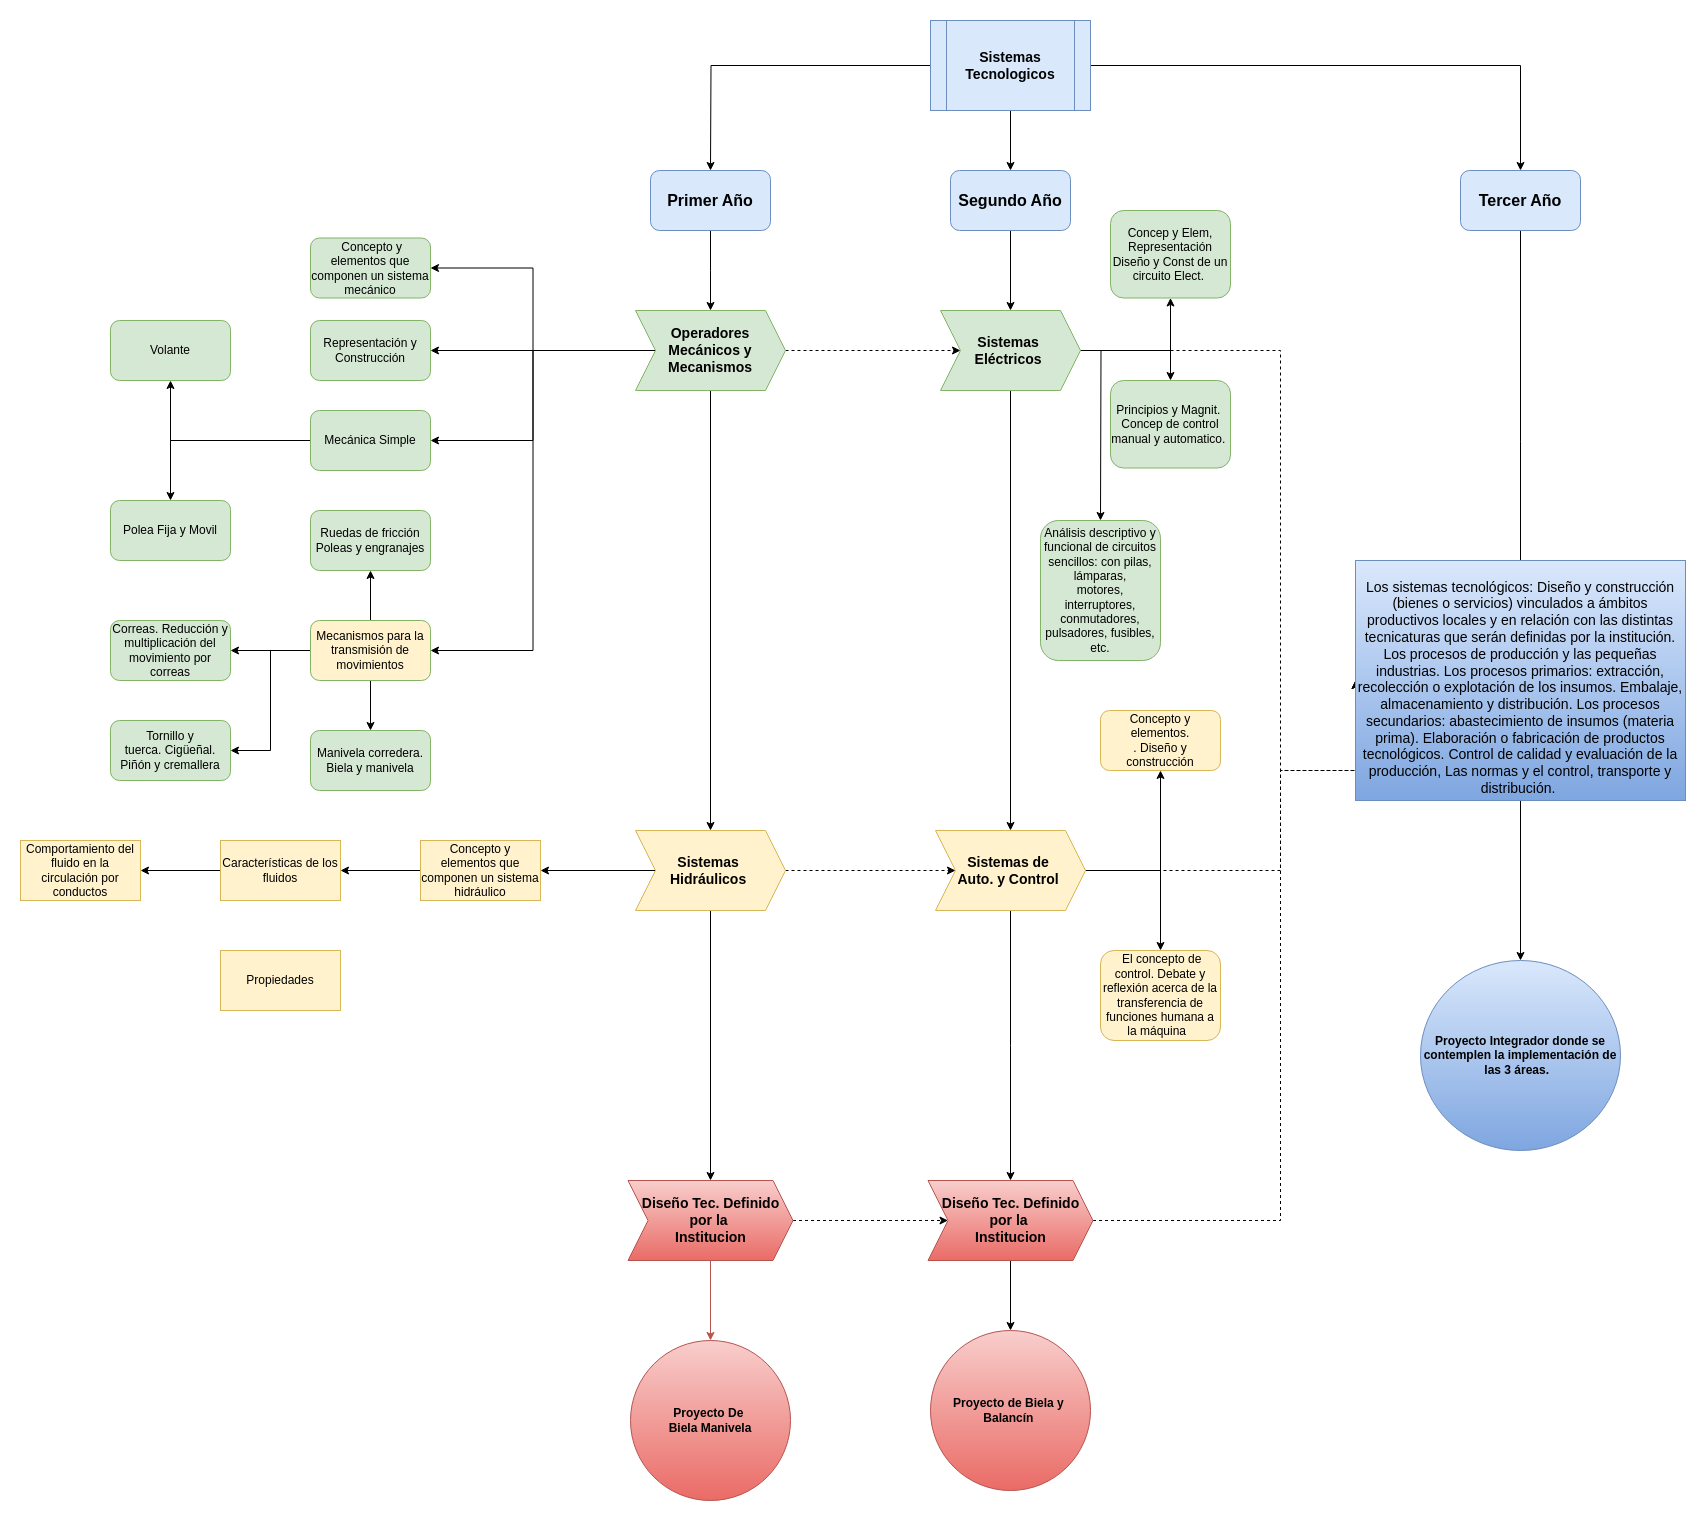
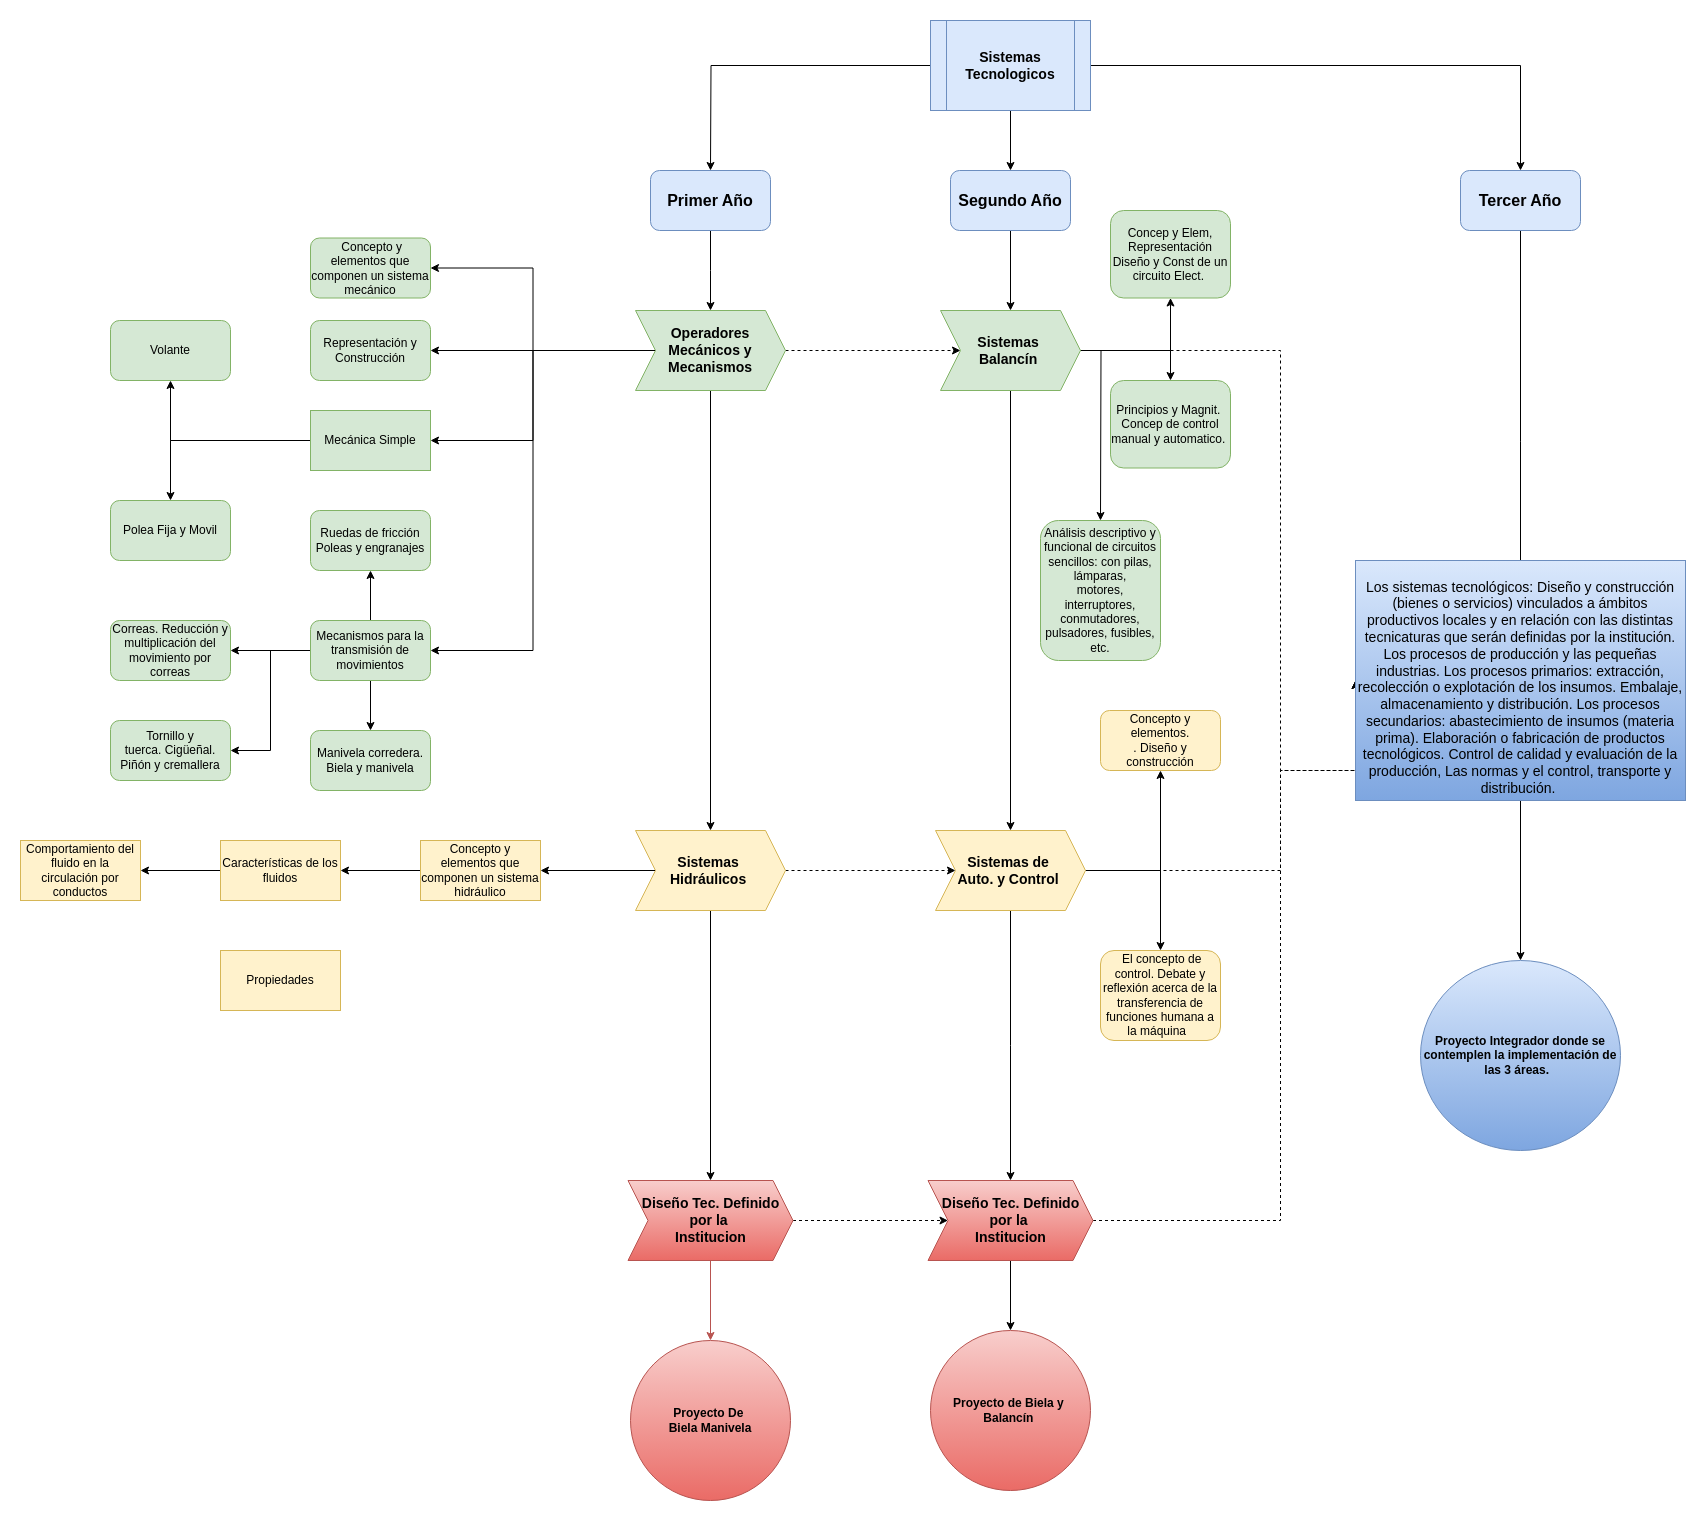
node "Sistemas Eléctricos": label "Sistemas Eléctricos" -> "Sistemas Balancín"
node "Mecánica Simple": shape rounded rectangle -> rectangle
node "Mecanismos para la transmisión de movimientos": fillcolor #fff2cc -> #d5e8d4
